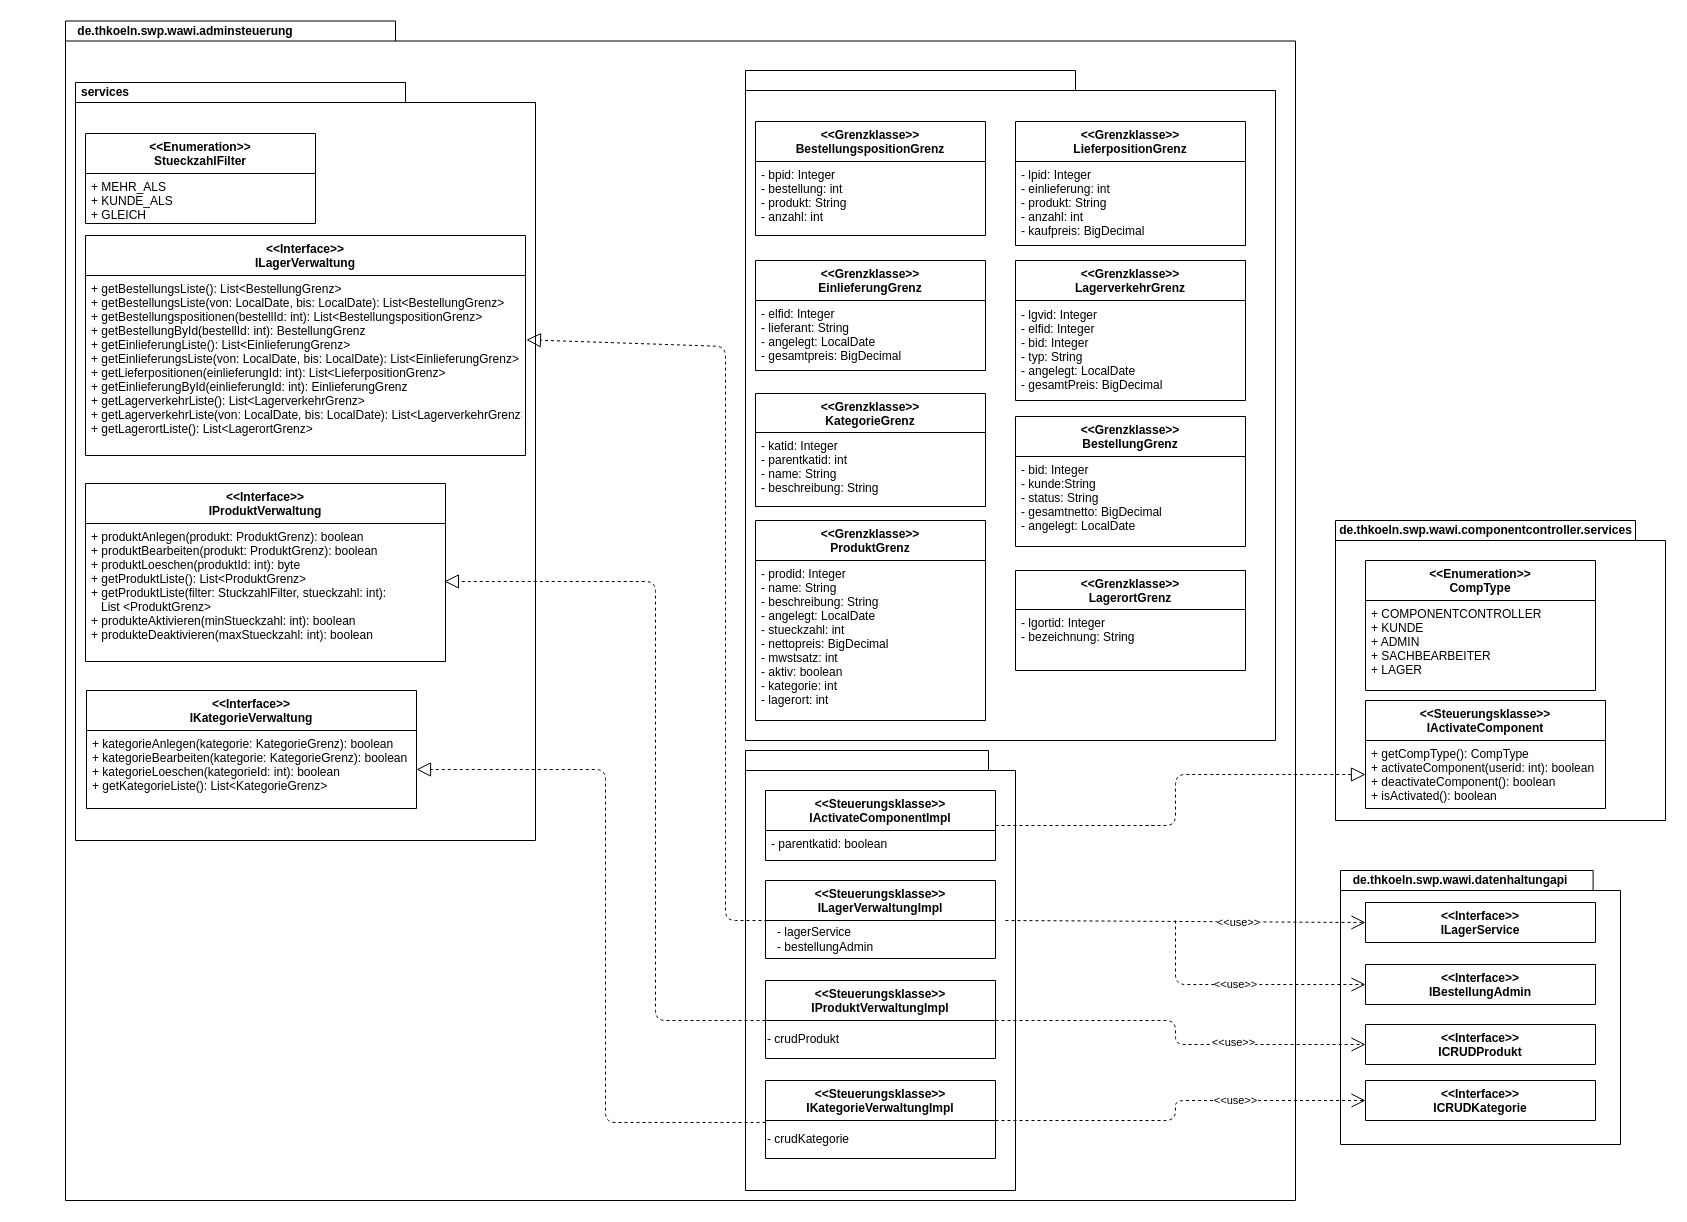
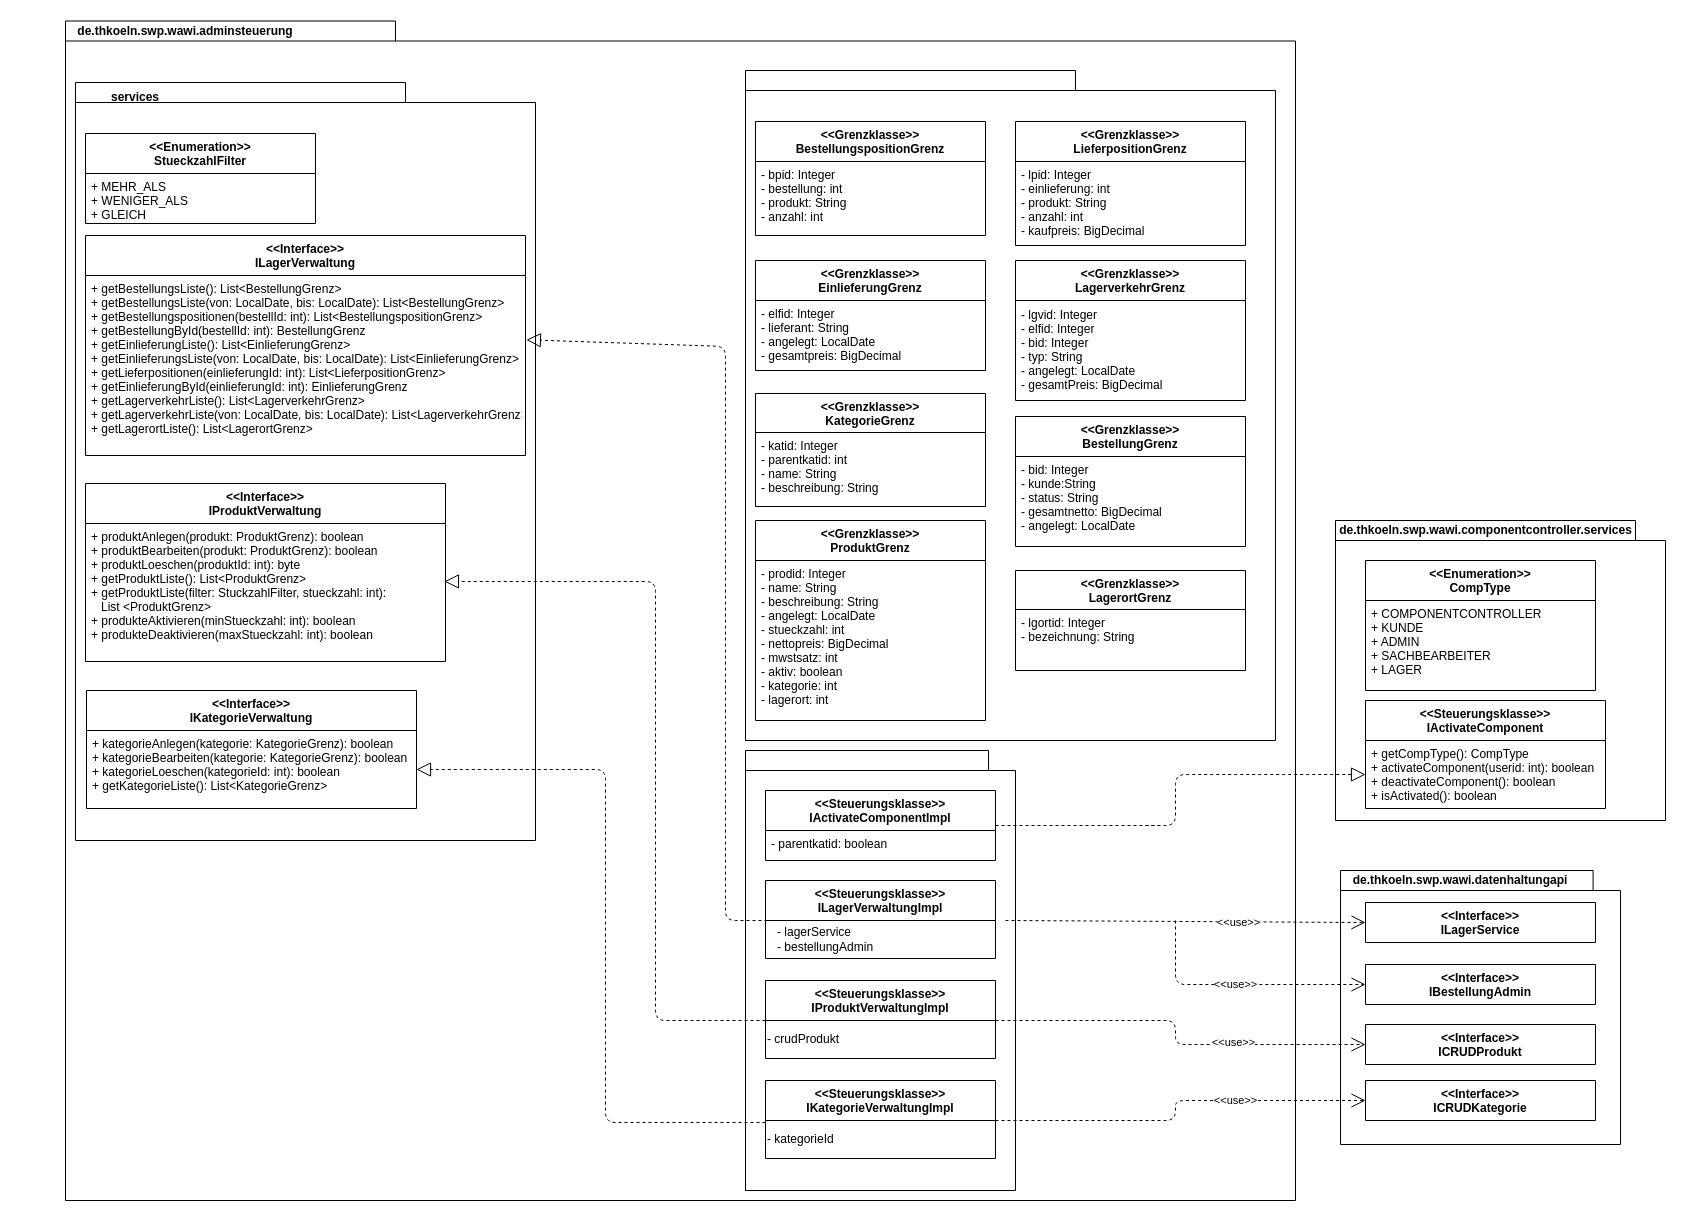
node "services": moved (106, 93) -> (136, 98)
node "+ MEHR_ALS + KUNDE_ALS + GLEICH": label "+ MEHR_ALS + KUNDE_ALS + GLEICH" -> "+ MEHR_ALS + WENIGER_ALS + GLEICH"
node "- crudKategorie": label "- crudKategorie" -> "- kategorieId"
